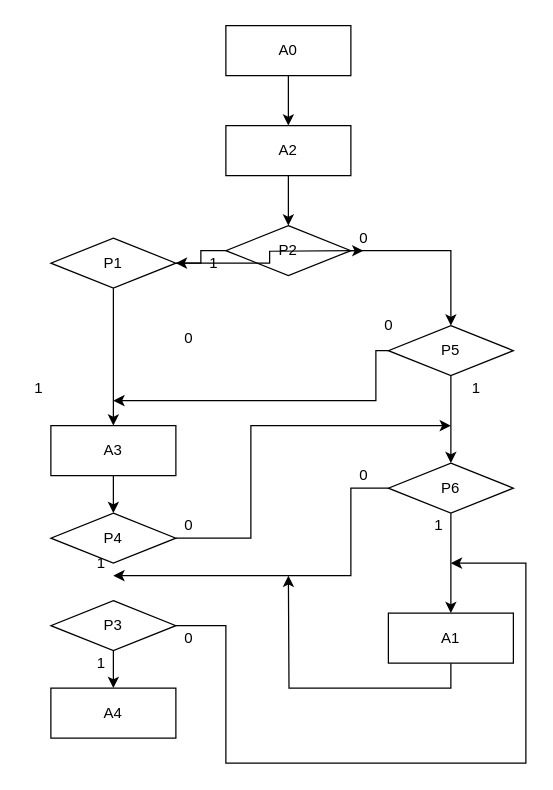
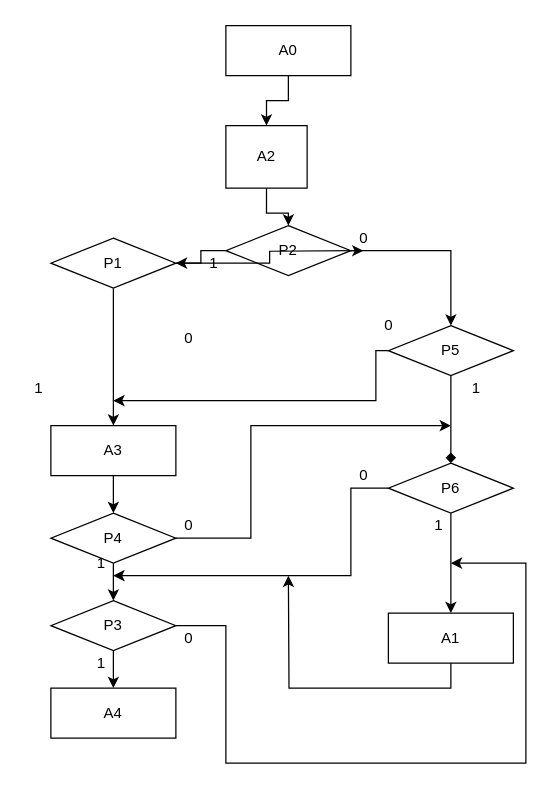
node "A2": size 125x50 -> 81x63
edge "P5" -> "P6": arrowhead classic -> diamond
edge "P4" -> "P3": added
